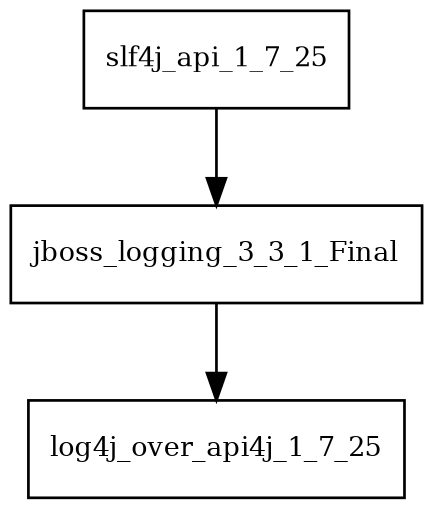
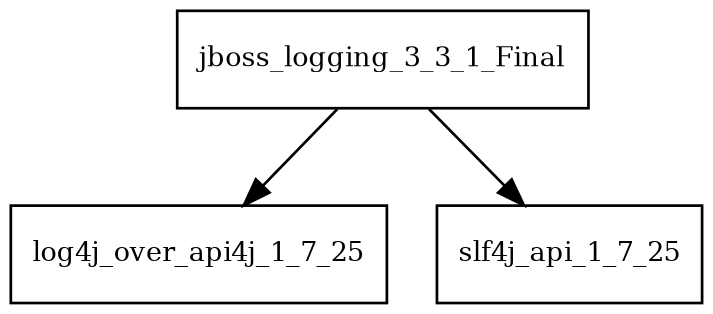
edge "slf4j_api_1_7_25" -> "jboss_logging_3_3_1_Final": reversed
